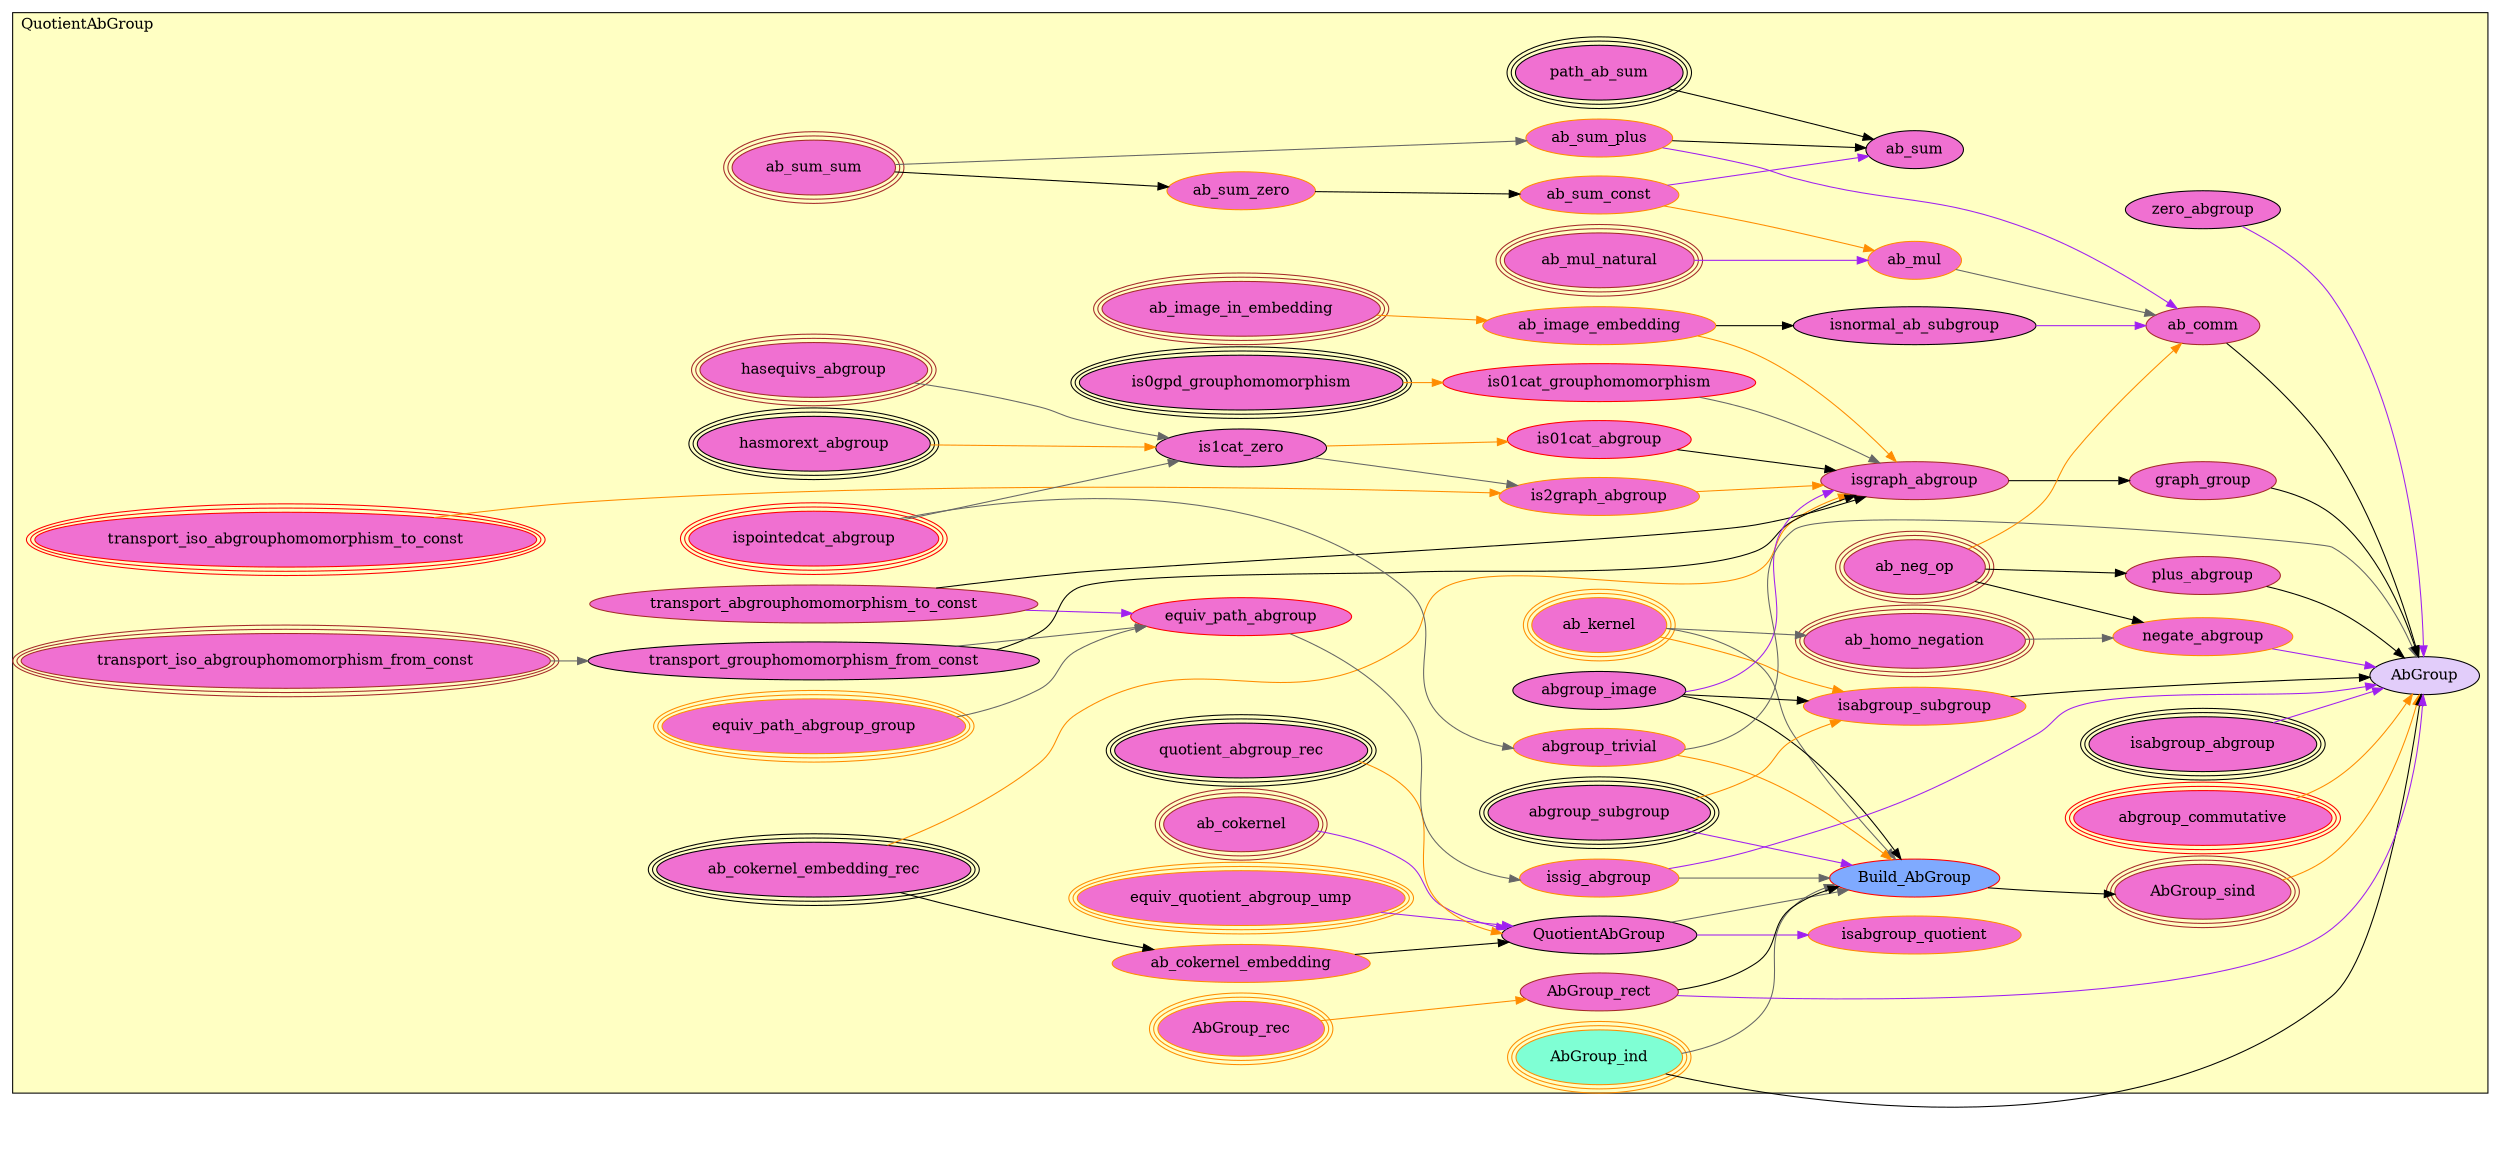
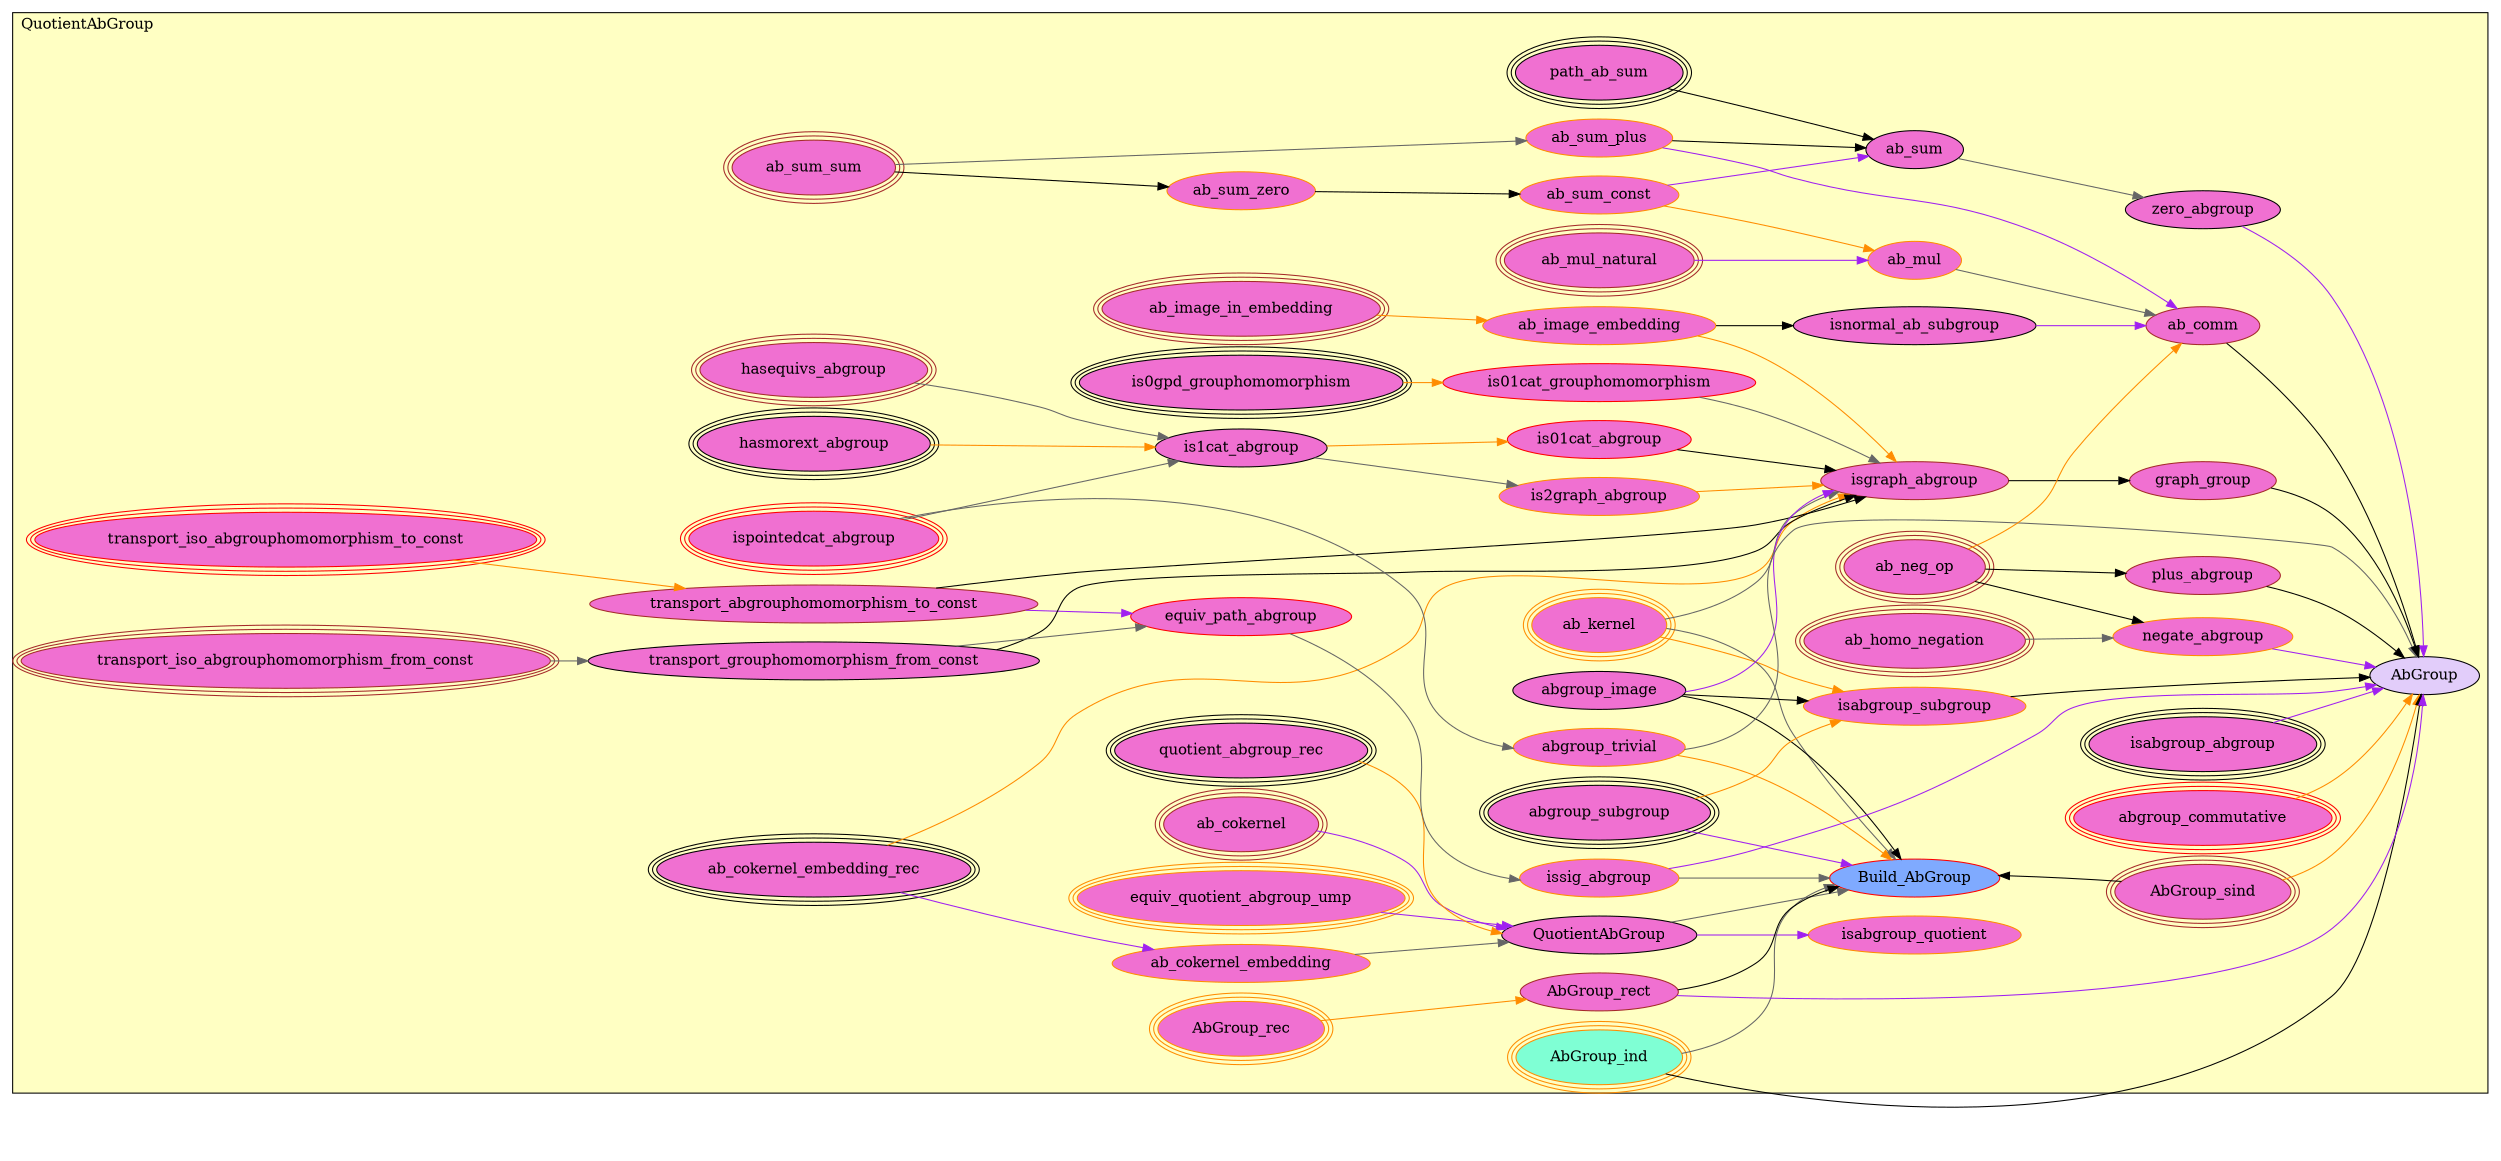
edge "ab_sum" -> "zero_abgroup": added
node "is1cat_zero": label "is1cat_zero" -> "is1cat_abgroup"
edge "transport_iso_abgrouphomomorphism_to_const" -> "is2graph_abgroup": now "transport_iso_abgrouphomomorphism_to_const" -> "transport_abgrouphomomorphism_to_const"
edge "ab_kernel" -> "ab_homo_negation": now "ab_kernel" -> "isgraph_abgroup"
node "equiv_path_abgroup_group": removed
edge "Build_AbGroup" -> "AbGroup_sind": reversed
edge "ab_cokernel_embedding_rec" -> "ab_cokernel_embedding": color black -> purple
edge "ab_cokernel_embedding" -> "QuotientAbGroup": color black -> gray40
